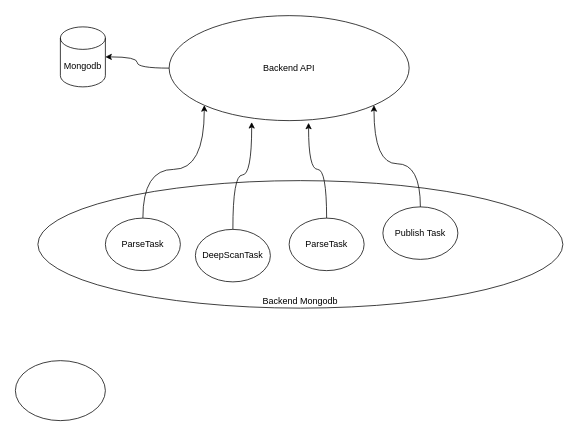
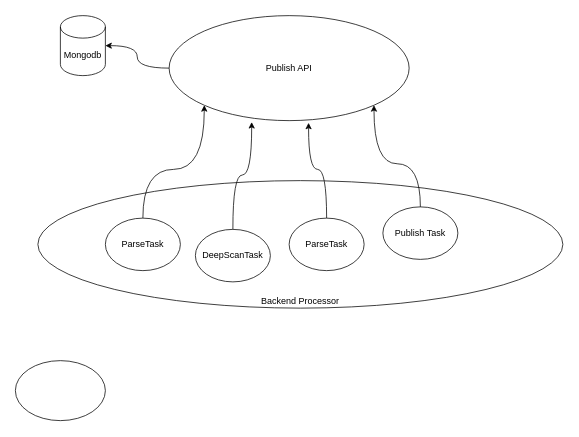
node "Mongodb": moved (83, 57) -> (83, 45)
node "Backend API": label "Backend API" -> "Publish API"
node "Backend Mongodb": label "Backend Mongodb" -> "Backend Processor"
